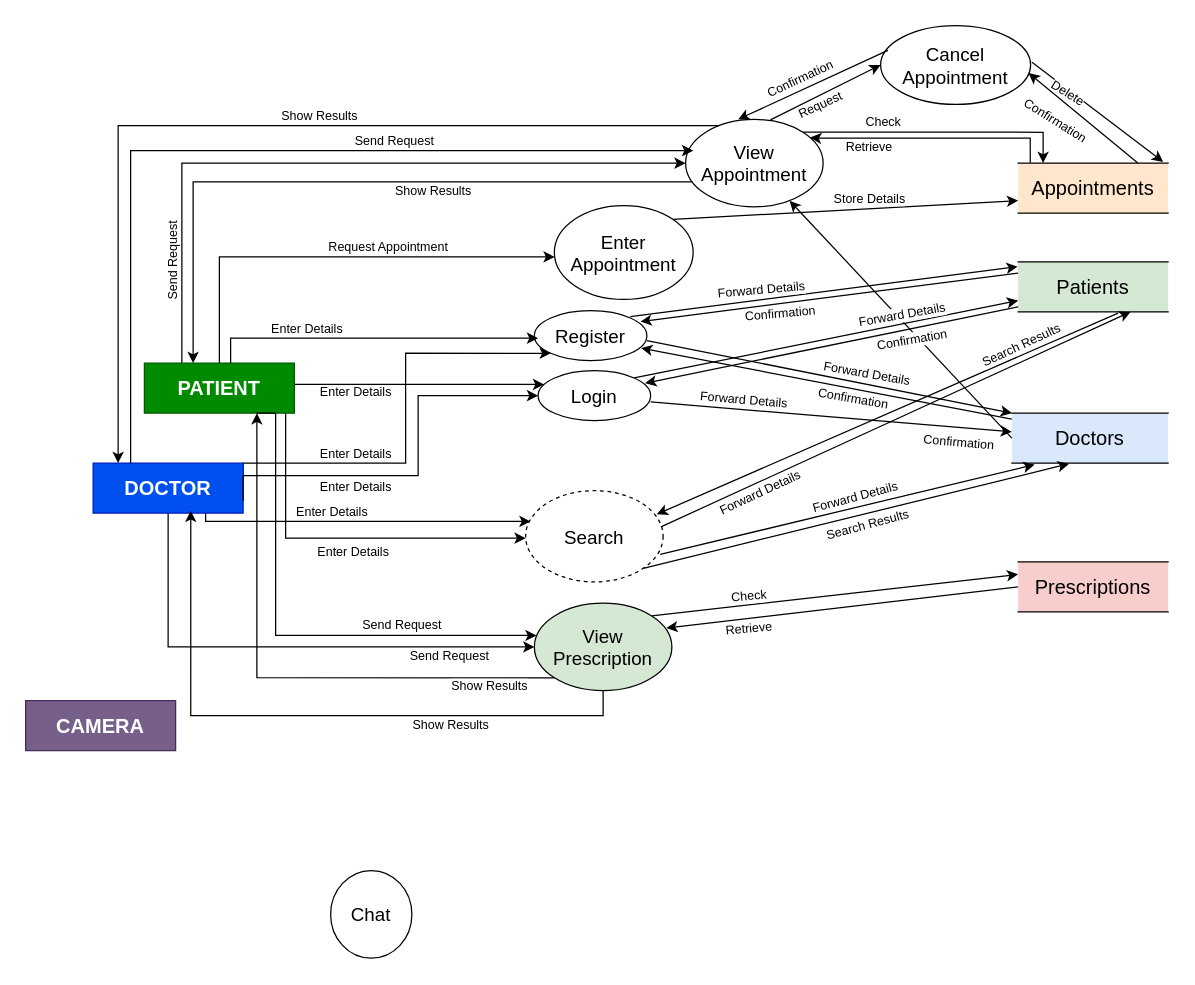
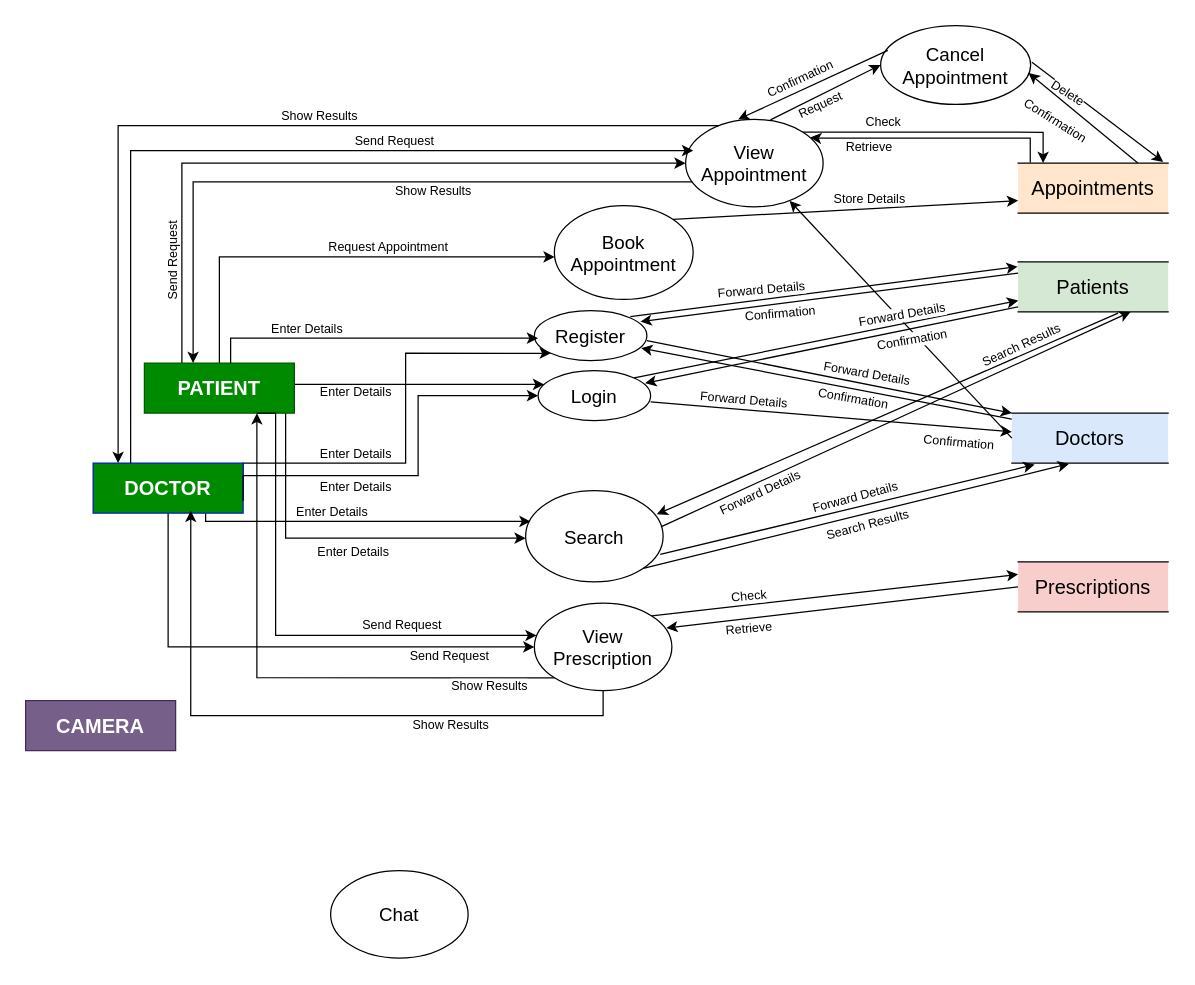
node "Enter Appointment": label "Enter Appointment" -> "Book Appointment"
node "DOCTOR": fillcolor #0050ef -> #008a00
node "Search": style dashed -> solid
node "View Prescription": fillcolor #d5e8d4 -> #ffffff
node "Chat": size 81x88 -> 138x88
